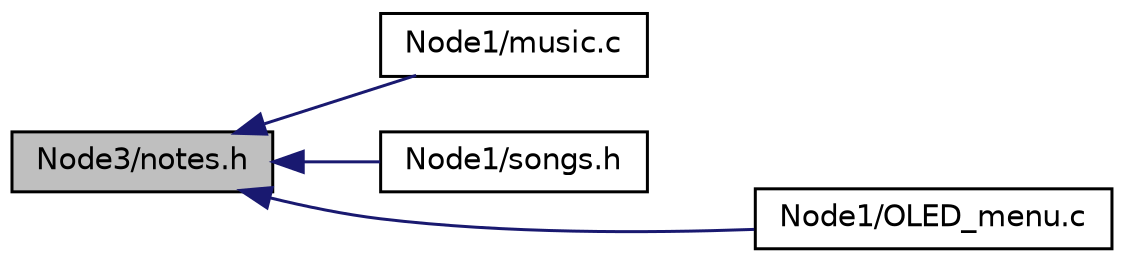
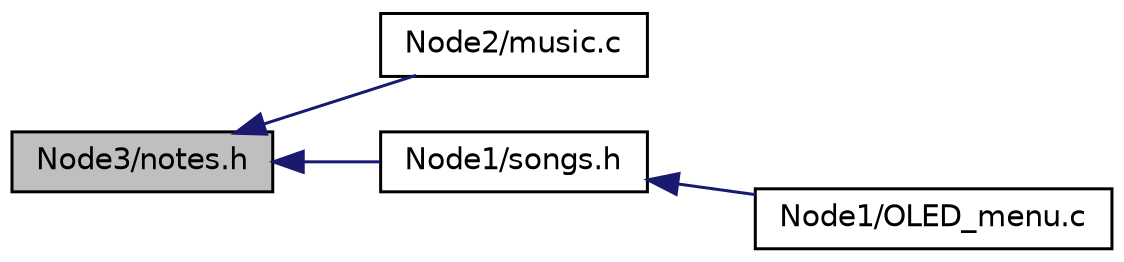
node "Node1/music.c": label "Node1/music.c" -> "Node2/music.c"
edge "Node1/OLED_menu.c" -> "Node3/notes.h": now "Node1/OLED_menu.c" -> "Node1/songs.h"
